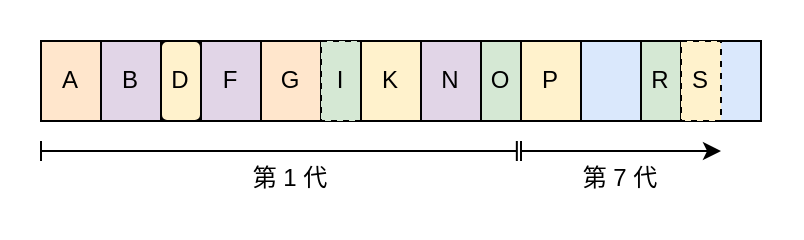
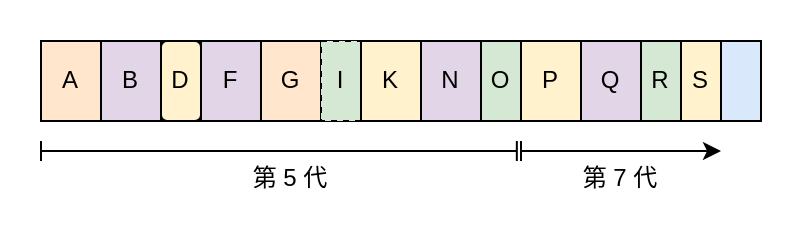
node "Q": added
node "S": style dashed -> solid
node "第 1 代": label "第 1 代" -> "第 5 代"
